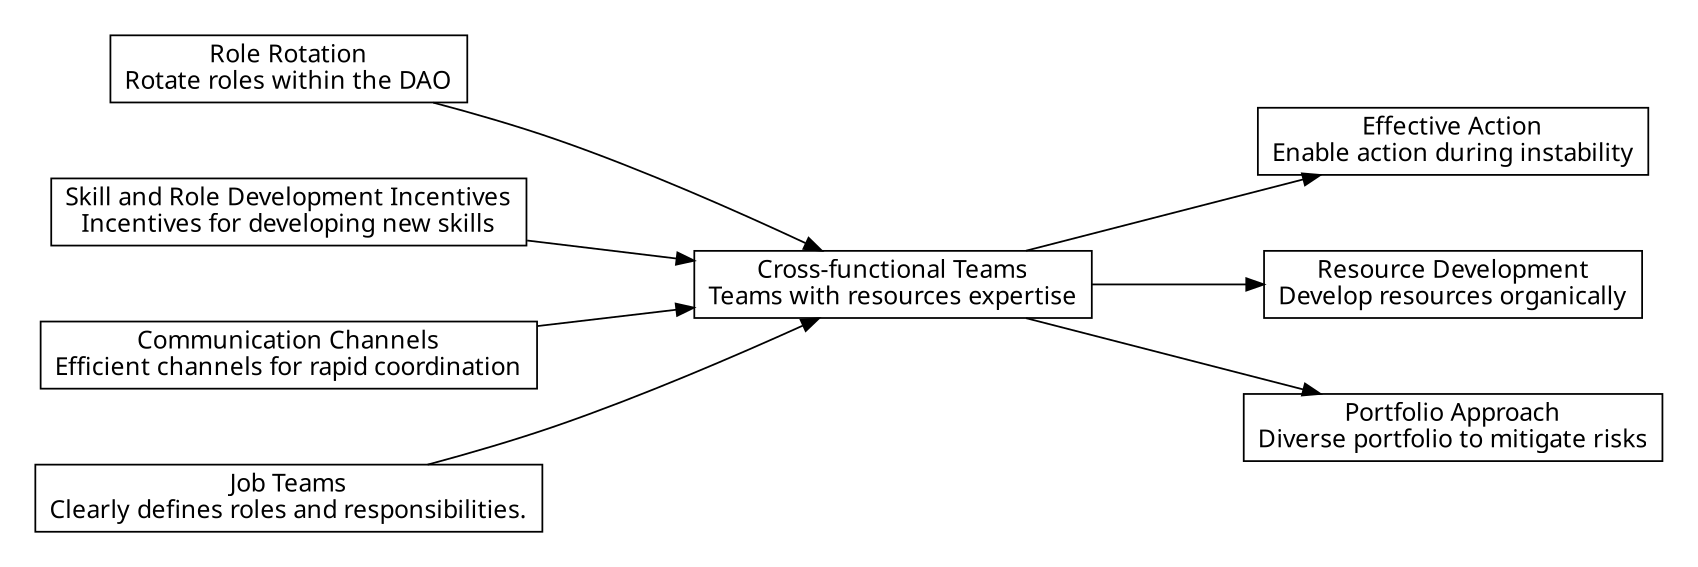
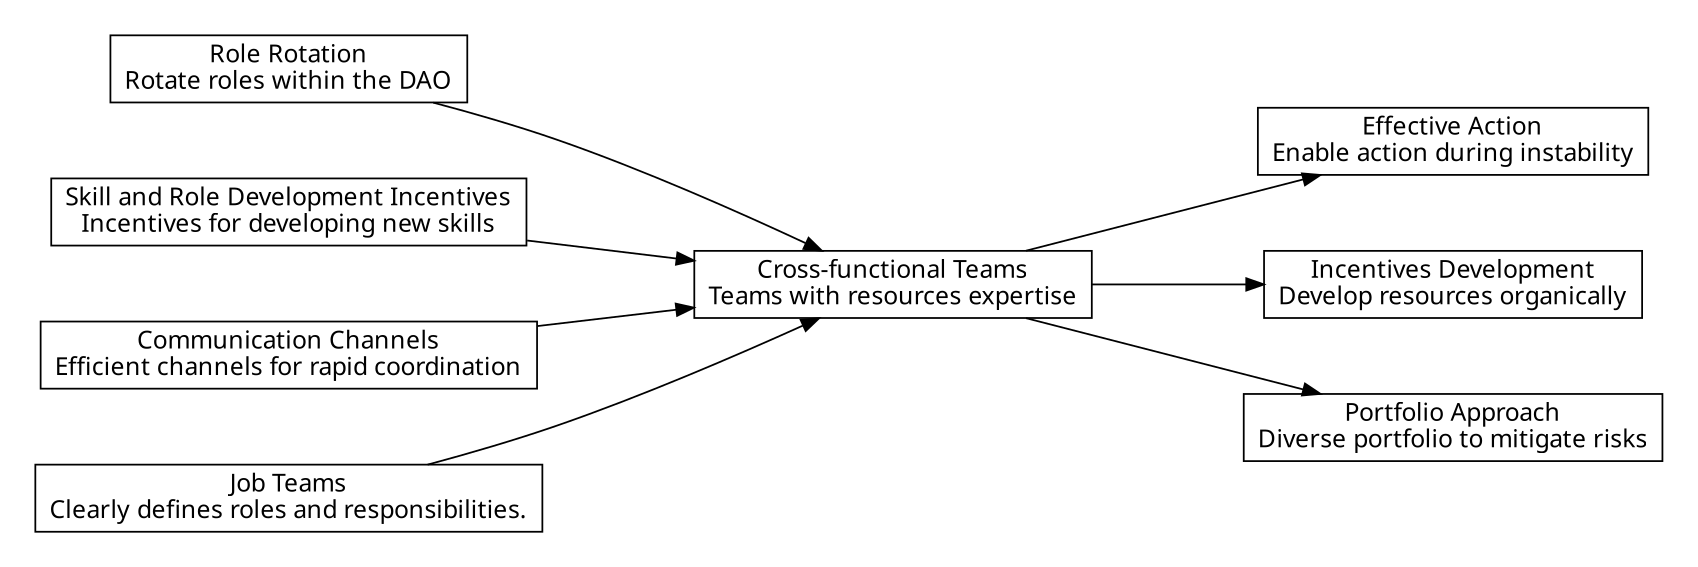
node "Resource Development Develop resources organically": label "Resource Development Develop resources organically" -> "Incentives Development Develop resources organically"
